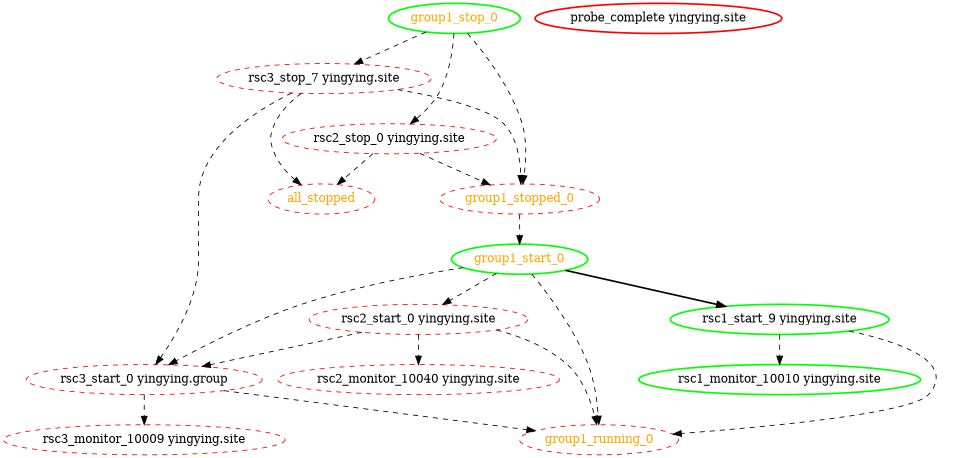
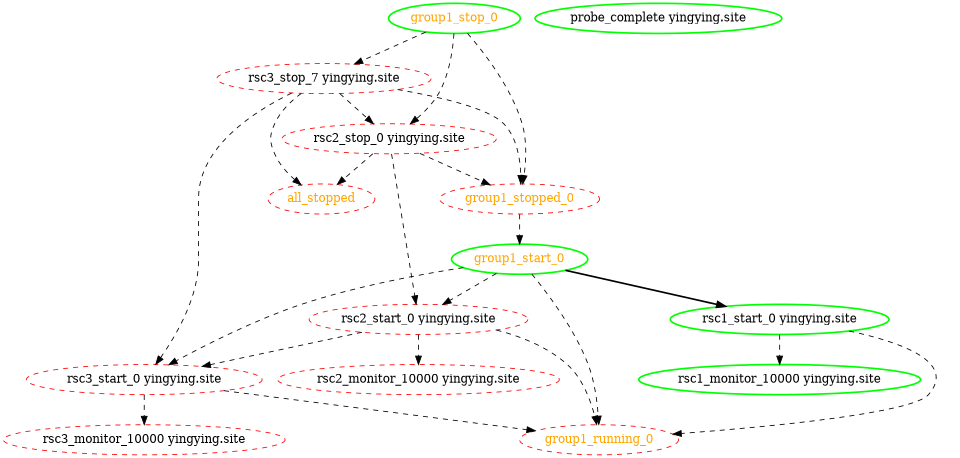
node "probe_complete yingying.site": color red -> green
edge "rsc3_stop_7 yingying.site" -> "rsc2_stop_0 yingying.site": added
edge "rsc2_stop_0 yingying.site" -> "rsc2_start_0 yingying.site": added
node "rsc1_start_9 yingying.site": label "rsc1_start_9 yingying.site" -> "rsc1_start_0 yingying.site"
node "rsc3_start_0 yingying.group": label "rsc3_start_0 yingying.group" -> "rsc3_start_0 yingying.site"
node "rsc2_monitor_10040 yingying.site": label "rsc2_monitor_10040 yingying.site" -> "rsc2_monitor_10000 yingying.site"
node "rsc1_monitor_10010 yingying.site": label "rsc1_monitor_10010 yingying.site" -> "rsc1_monitor_10000 yingying.site"
node "rsc3_monitor_10009 yingying.site": label "rsc3_monitor_10009 yingying.site" -> "rsc3_monitor_10000 yingying.site"
